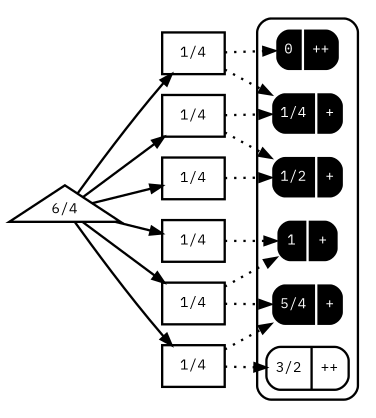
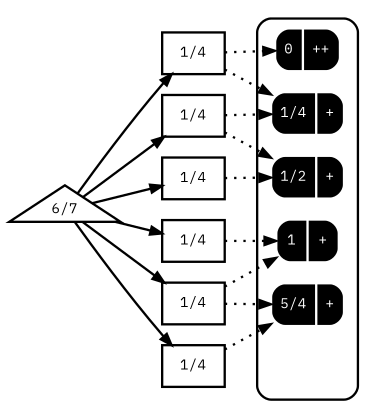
node "6/4": label "6/4" -> "6/7"
node "3/2": removed
